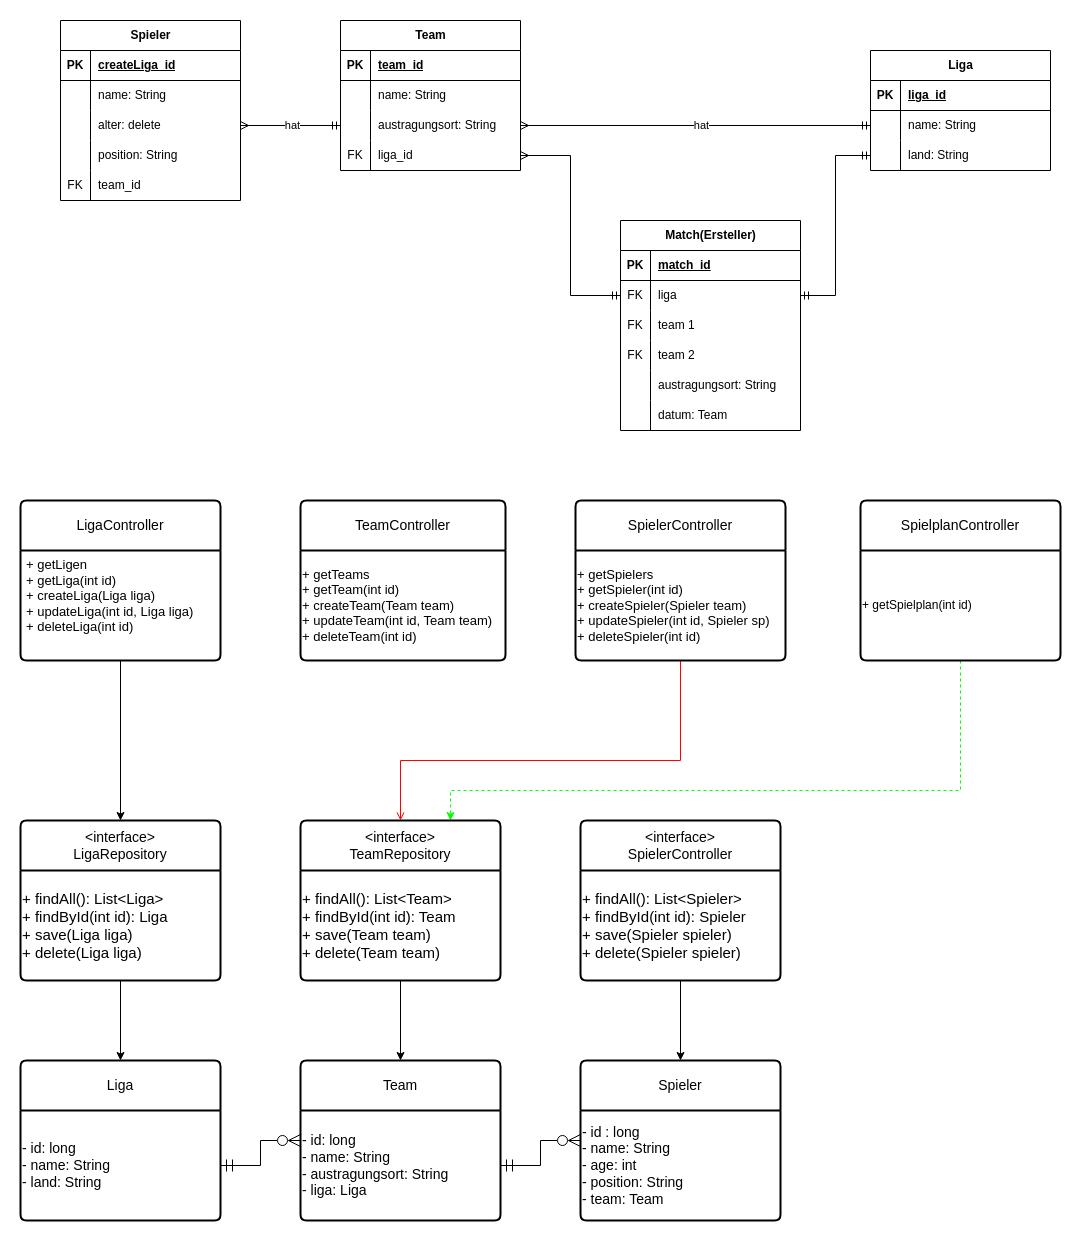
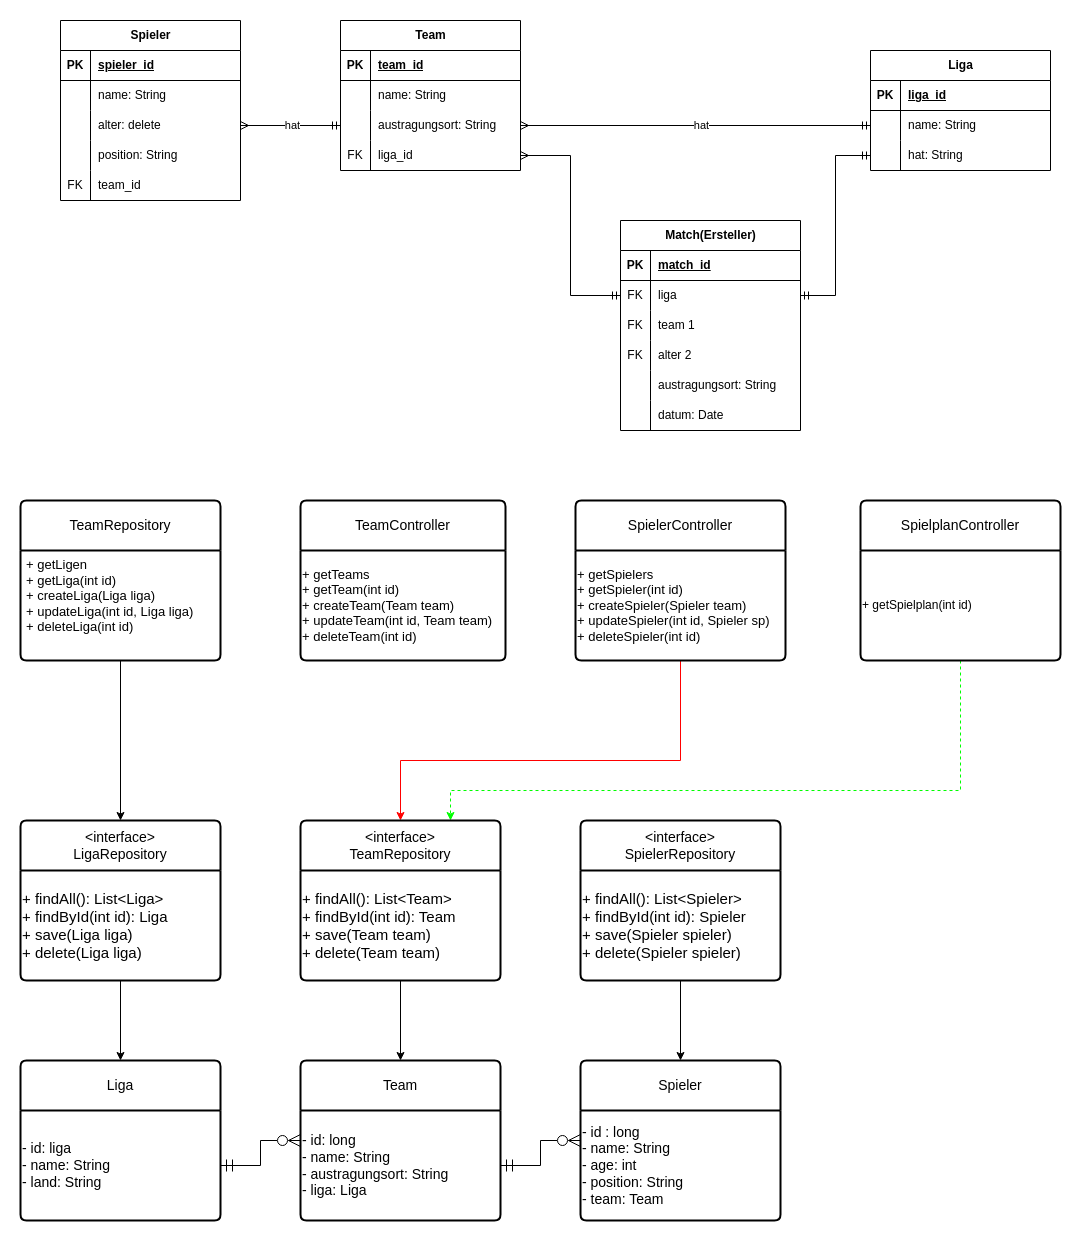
node "createLiga_id": label "createLiga_id" -> "spieler_id"
node "land: String": label "land: String" -> "hat: String"
node "team 2": label "team 2" -> "alter 2"
node "datum: Team": label "datum: Team" -> "datum: Date"
node "LigaController": label "LigaController" -> "TeamRepository"
edge "SpielerController" -> "<interface> TeamRepository": arrowhead open -> classic
node "<interface> SpielerController": label "<interface> SpielerController" -> "<interface> SpielerRepository"
node "- id: long - name: String - land: String": label "- id: long - name: String - land: String" -> "- id: liga - name: String - land: String"
